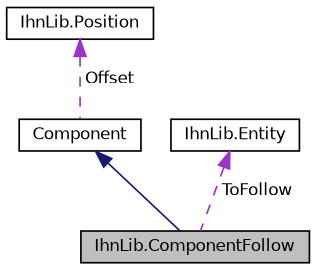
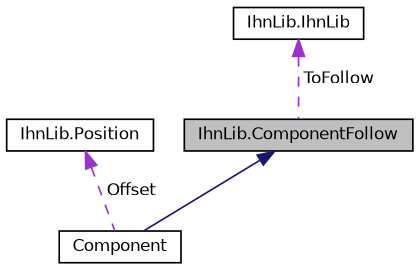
node "IhnLib.Entity": label "IhnLib.Entity" -> "IhnLib.IhnLib"
edge "IhnLib.ComponentFollow" -> "Component": reversed
